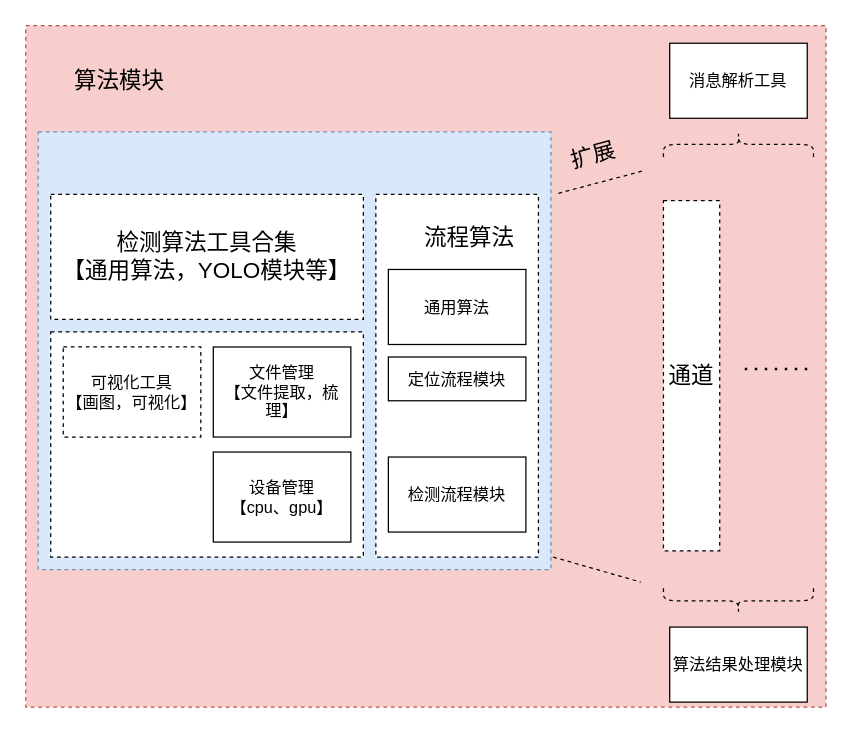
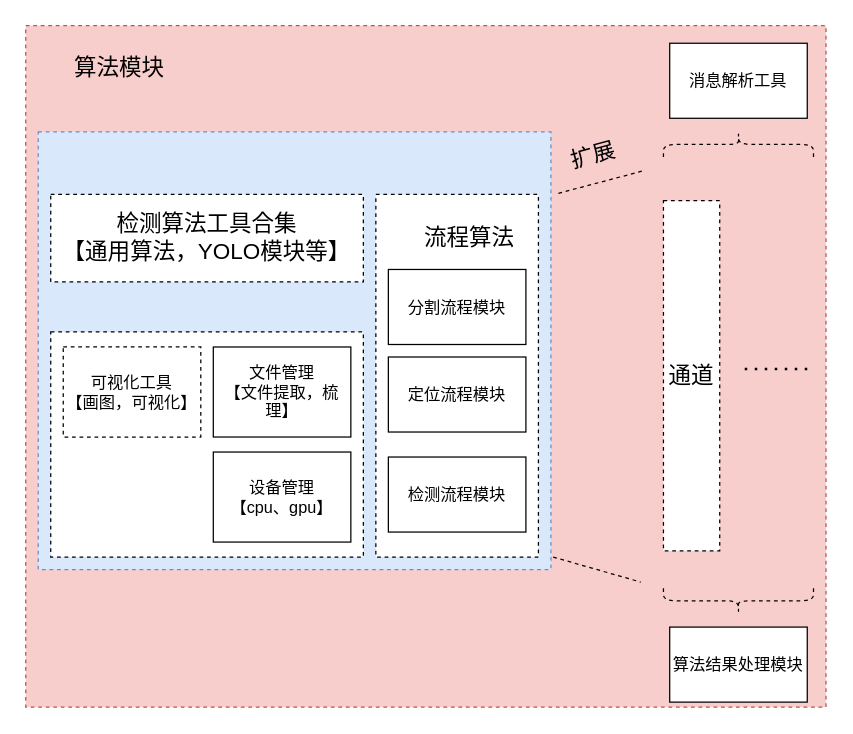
node "算法模块": moved (119, 81) -> (119, 68)
node "检测算法工具合集 【通用算法，YOLO模块等】": size 313x125 -> 313x88
node "通用算法": label "通用算法" -> "分割流程模块"
node "定位流程模块": size 138x44 -> 138x75
